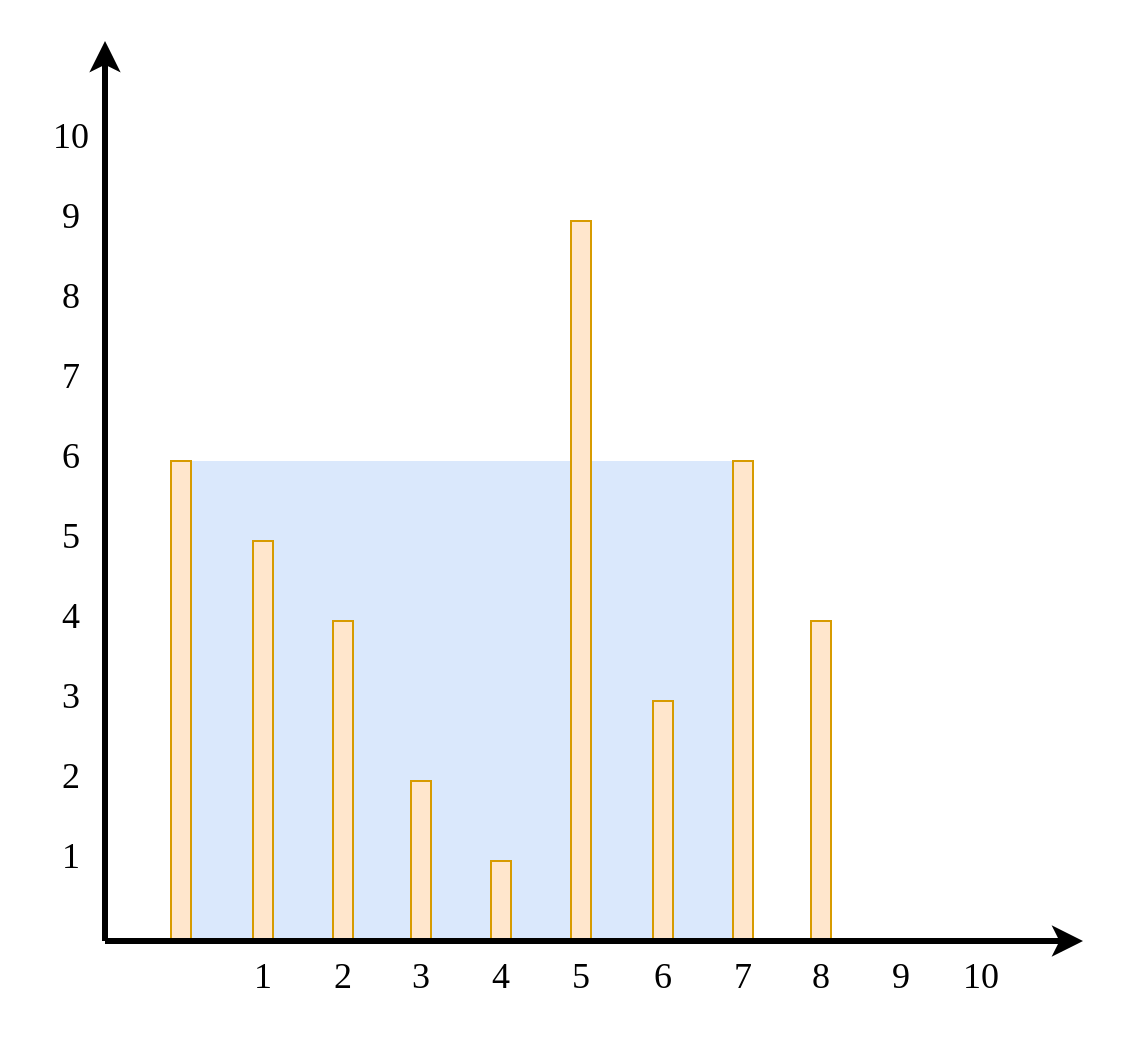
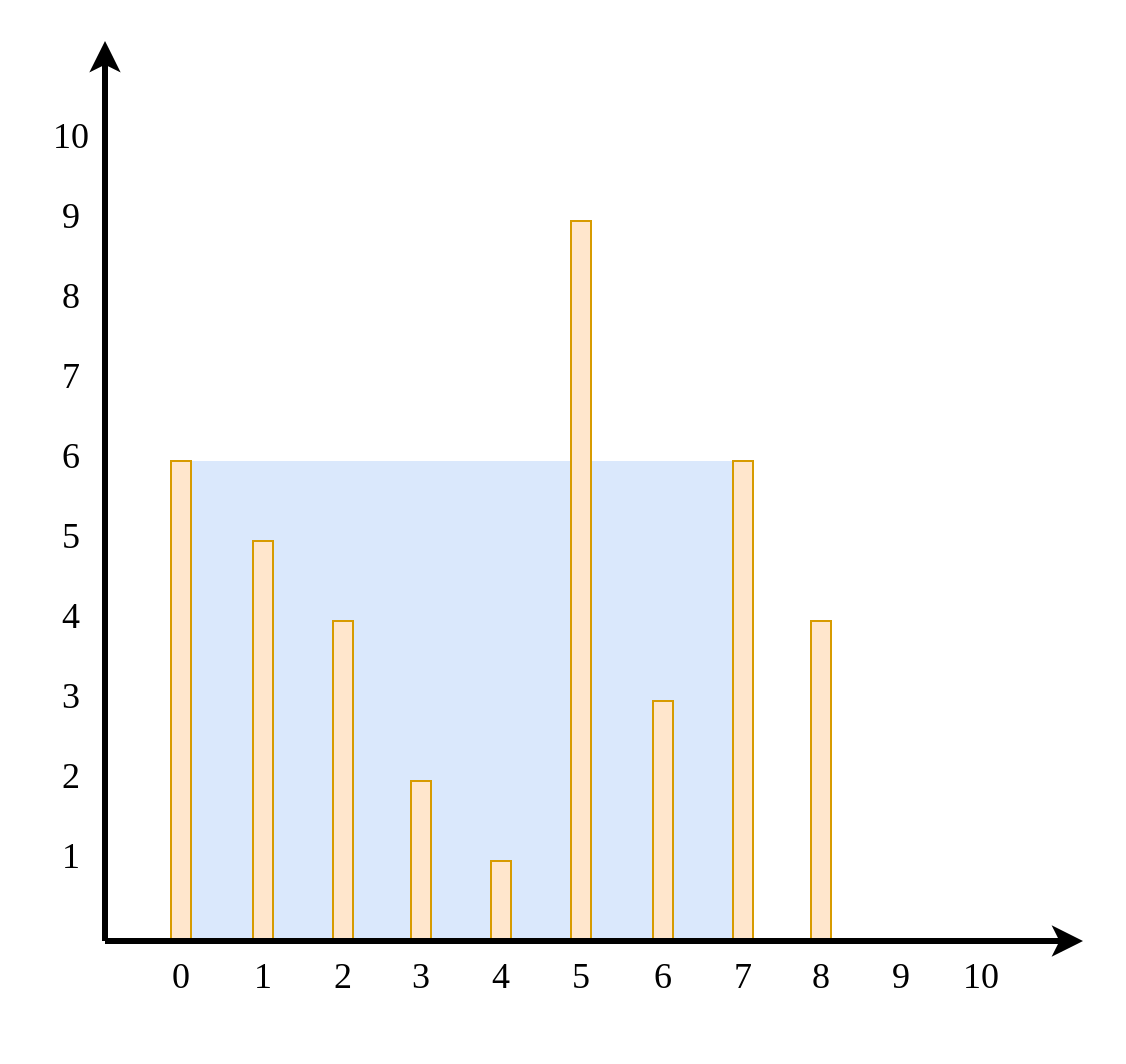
node "0": added
